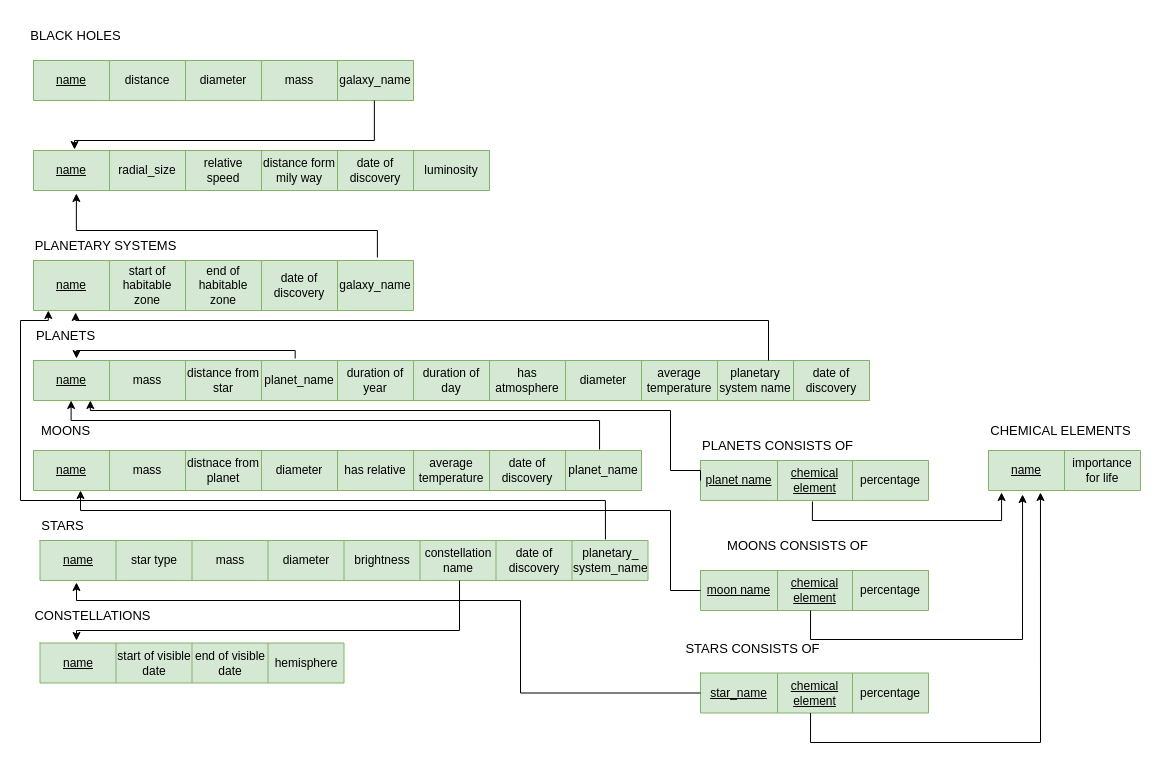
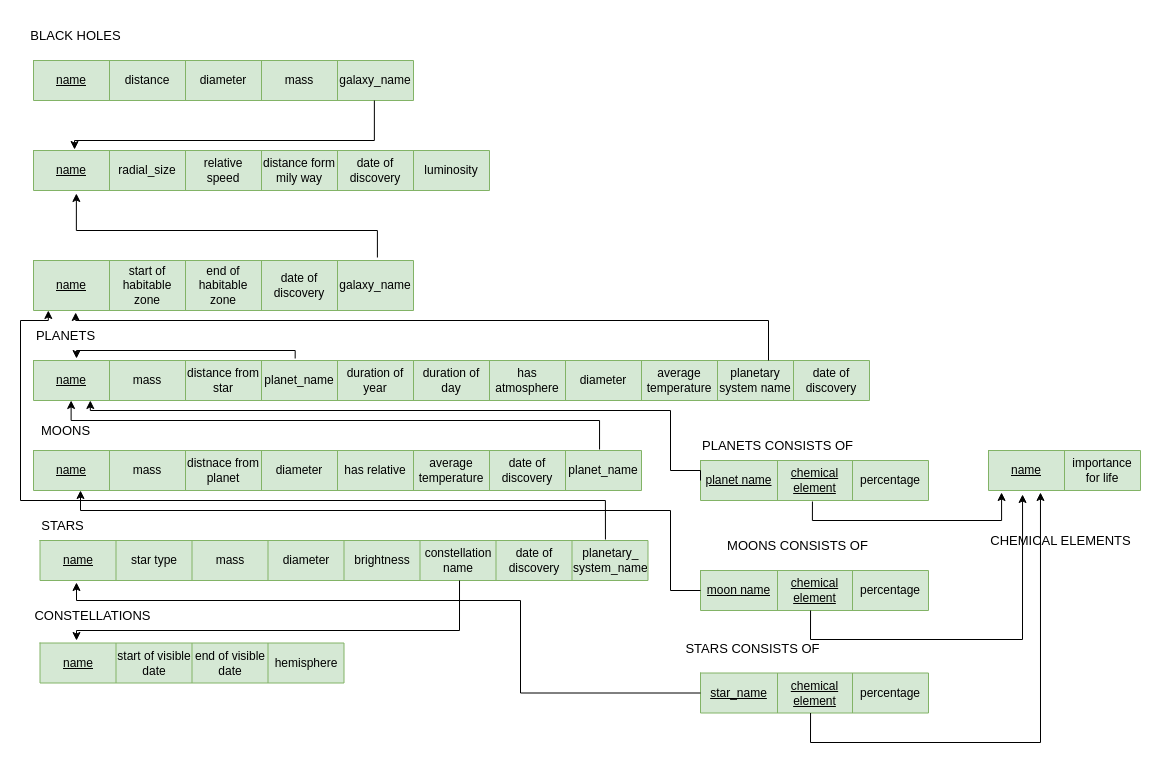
node "PLANETARY SYSTEMS": removed
node "CHEMICAL ELEMENTS": moved (1061, 431) -> (1061, 541)
